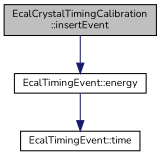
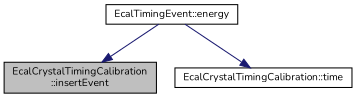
edge "EcalCrystalTimingCalibration ::insertEvent" -> "EcalTimingEvent::energy": reversed
node "EcalTimingEvent::time": label "EcalTimingEvent::time" -> "EcalCrystalTimingCalibration::time"
